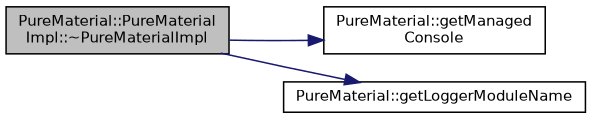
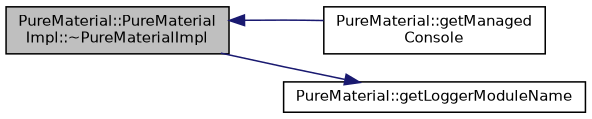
edge "PureMaterial::PureMaterial Impl::~PureMaterialImpl" -> "PureMaterial::getManaged Console": reversed
